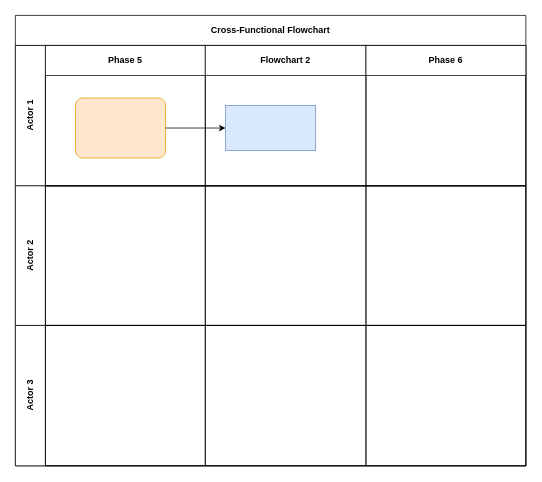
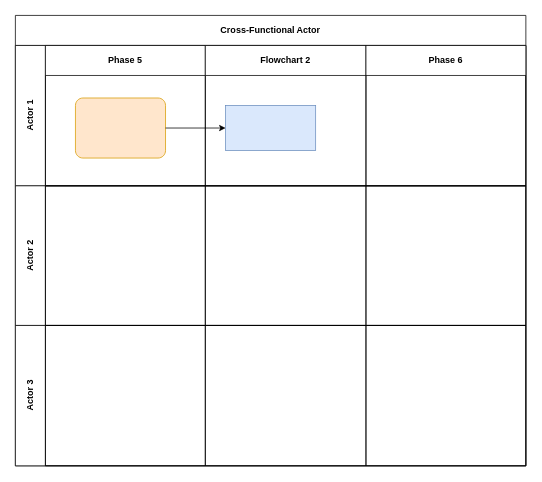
node "Cross-Functional Flowchart": label "Cross-Functional Flowchart" -> "Cross-Functional Actor"
